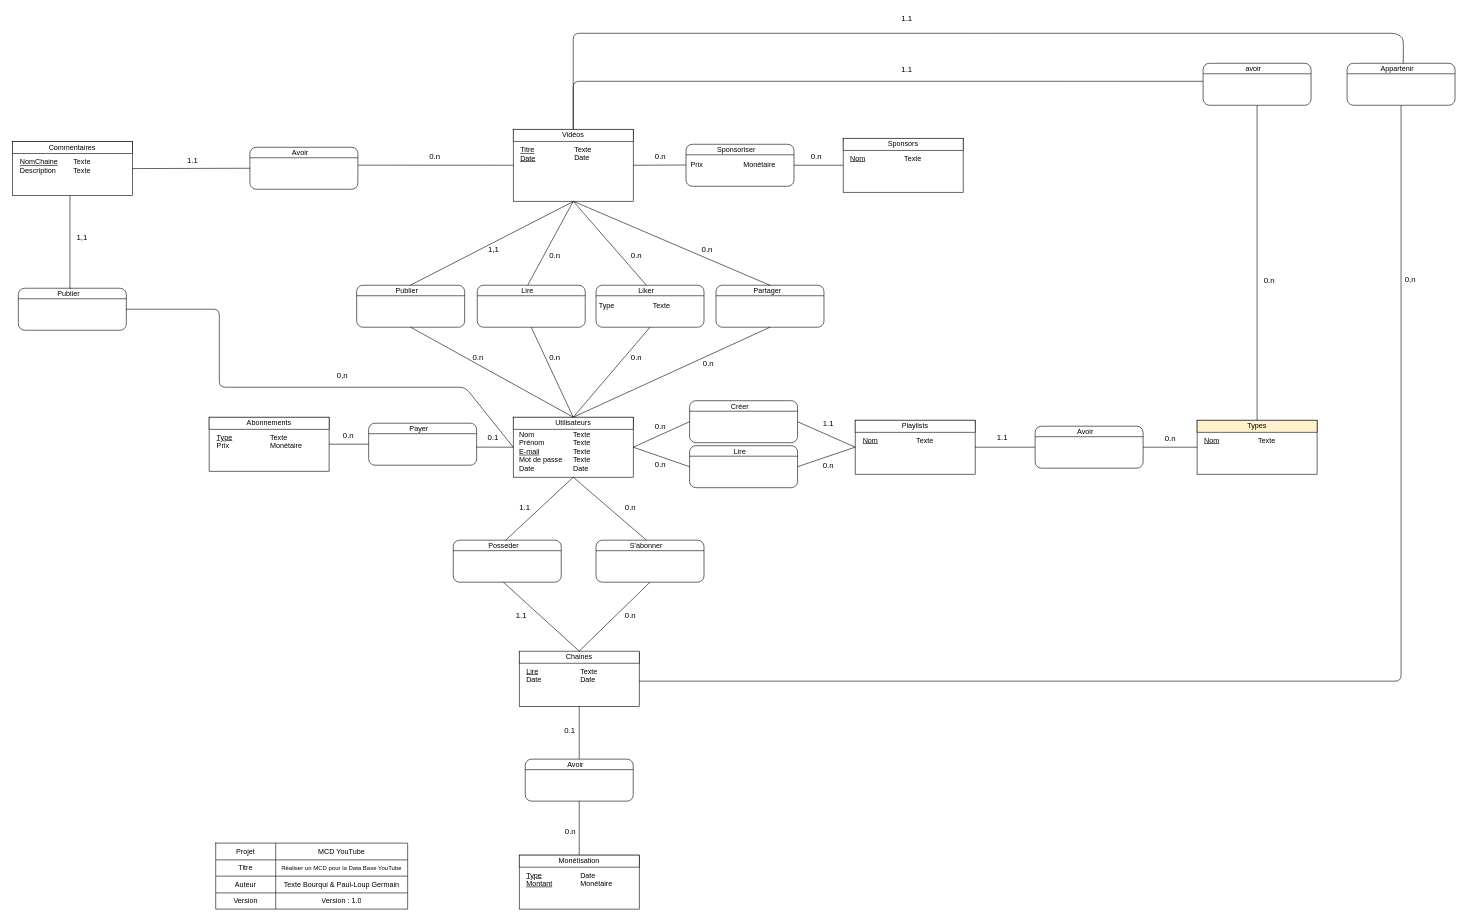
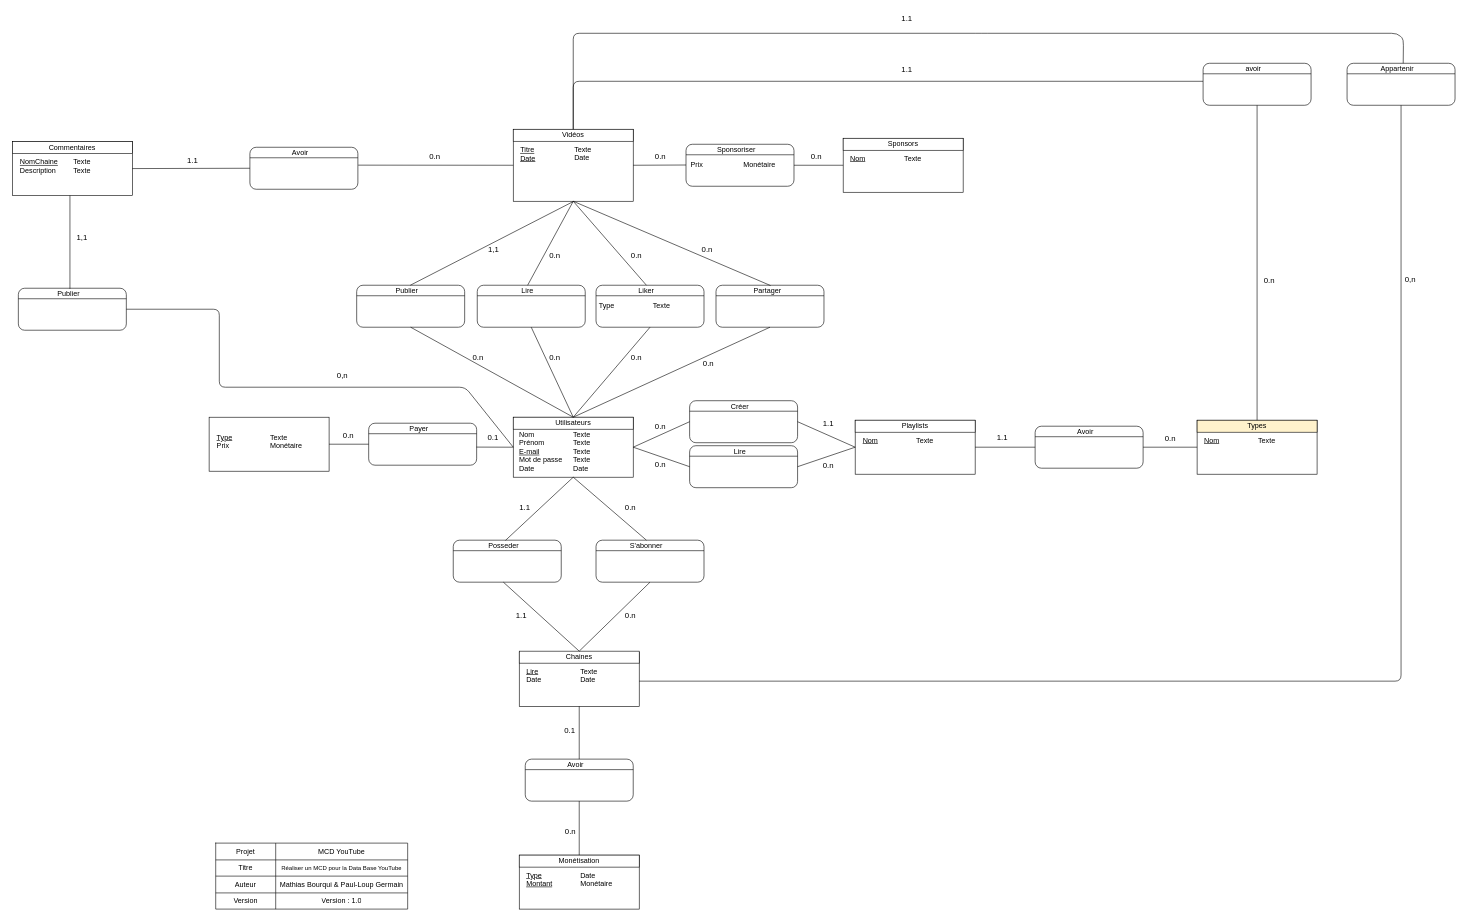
node "Abonnements": removed
node "Texte Bourqui & Paul-Loup Germain": label "Texte Bourqui & Paul-Loup Germain" -> "Mathias Bourqui & Paul-Loup Germain"
